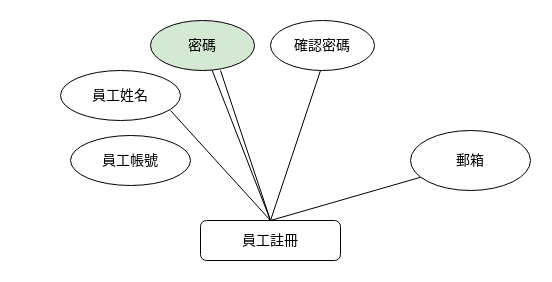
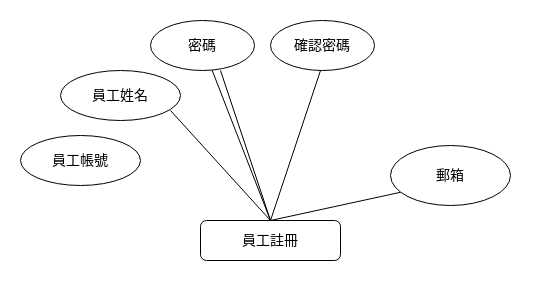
node "密碼": fillcolor #d5e8d4 -> #ffffff
node "員工帳號": moved (131, 161) -> (81, 161)
node "郵箱": moved (471, 161) -> (451, 176)
